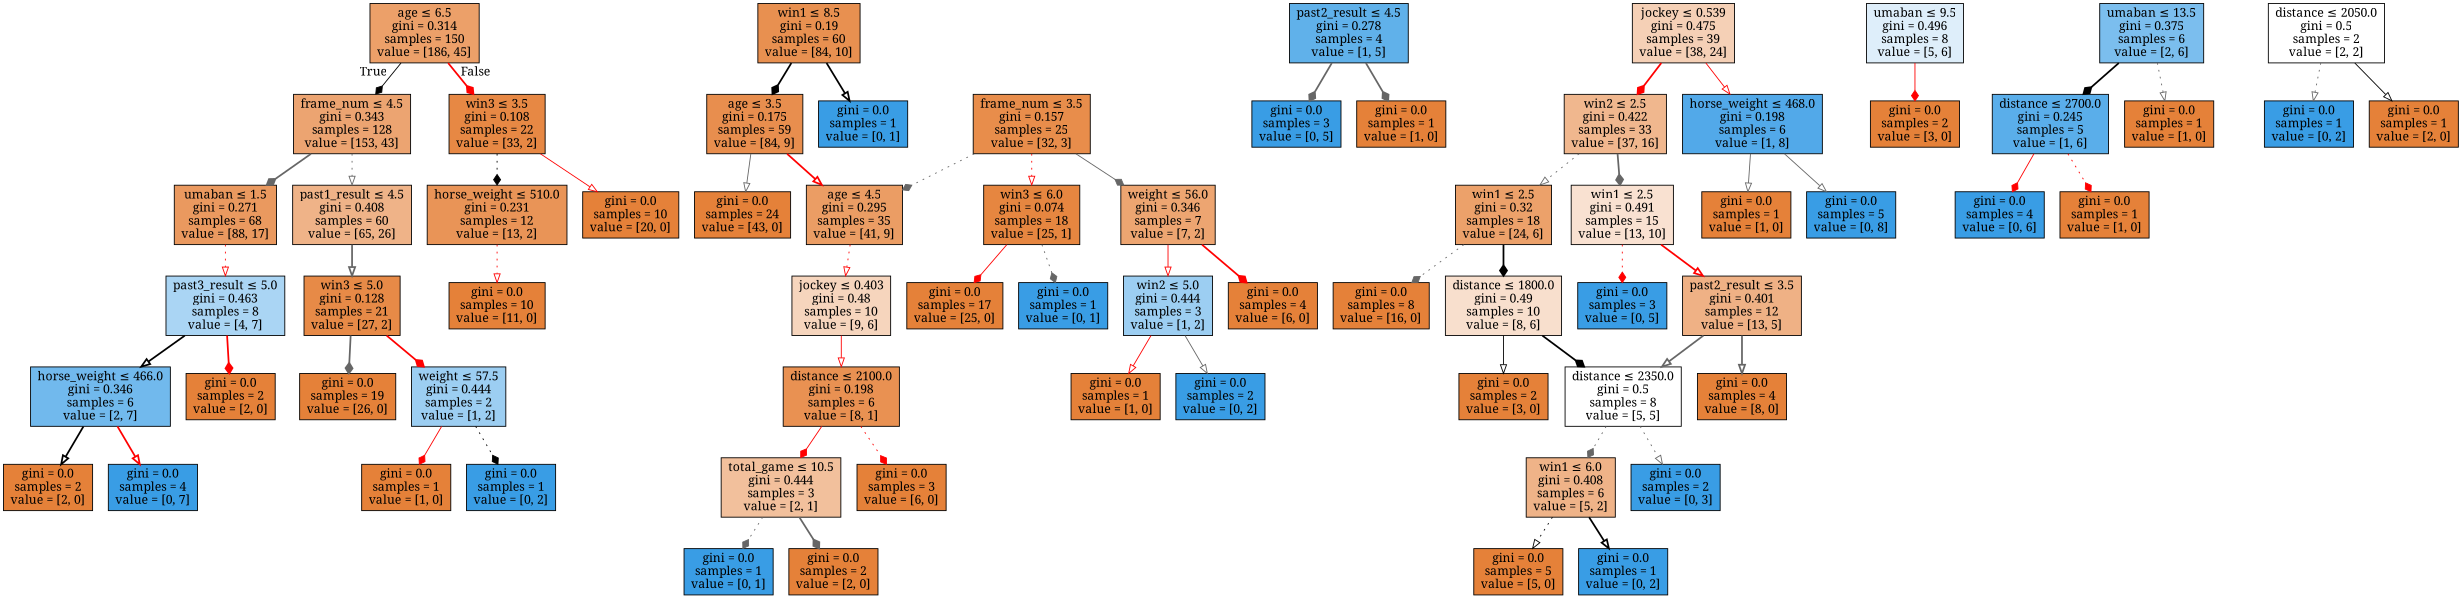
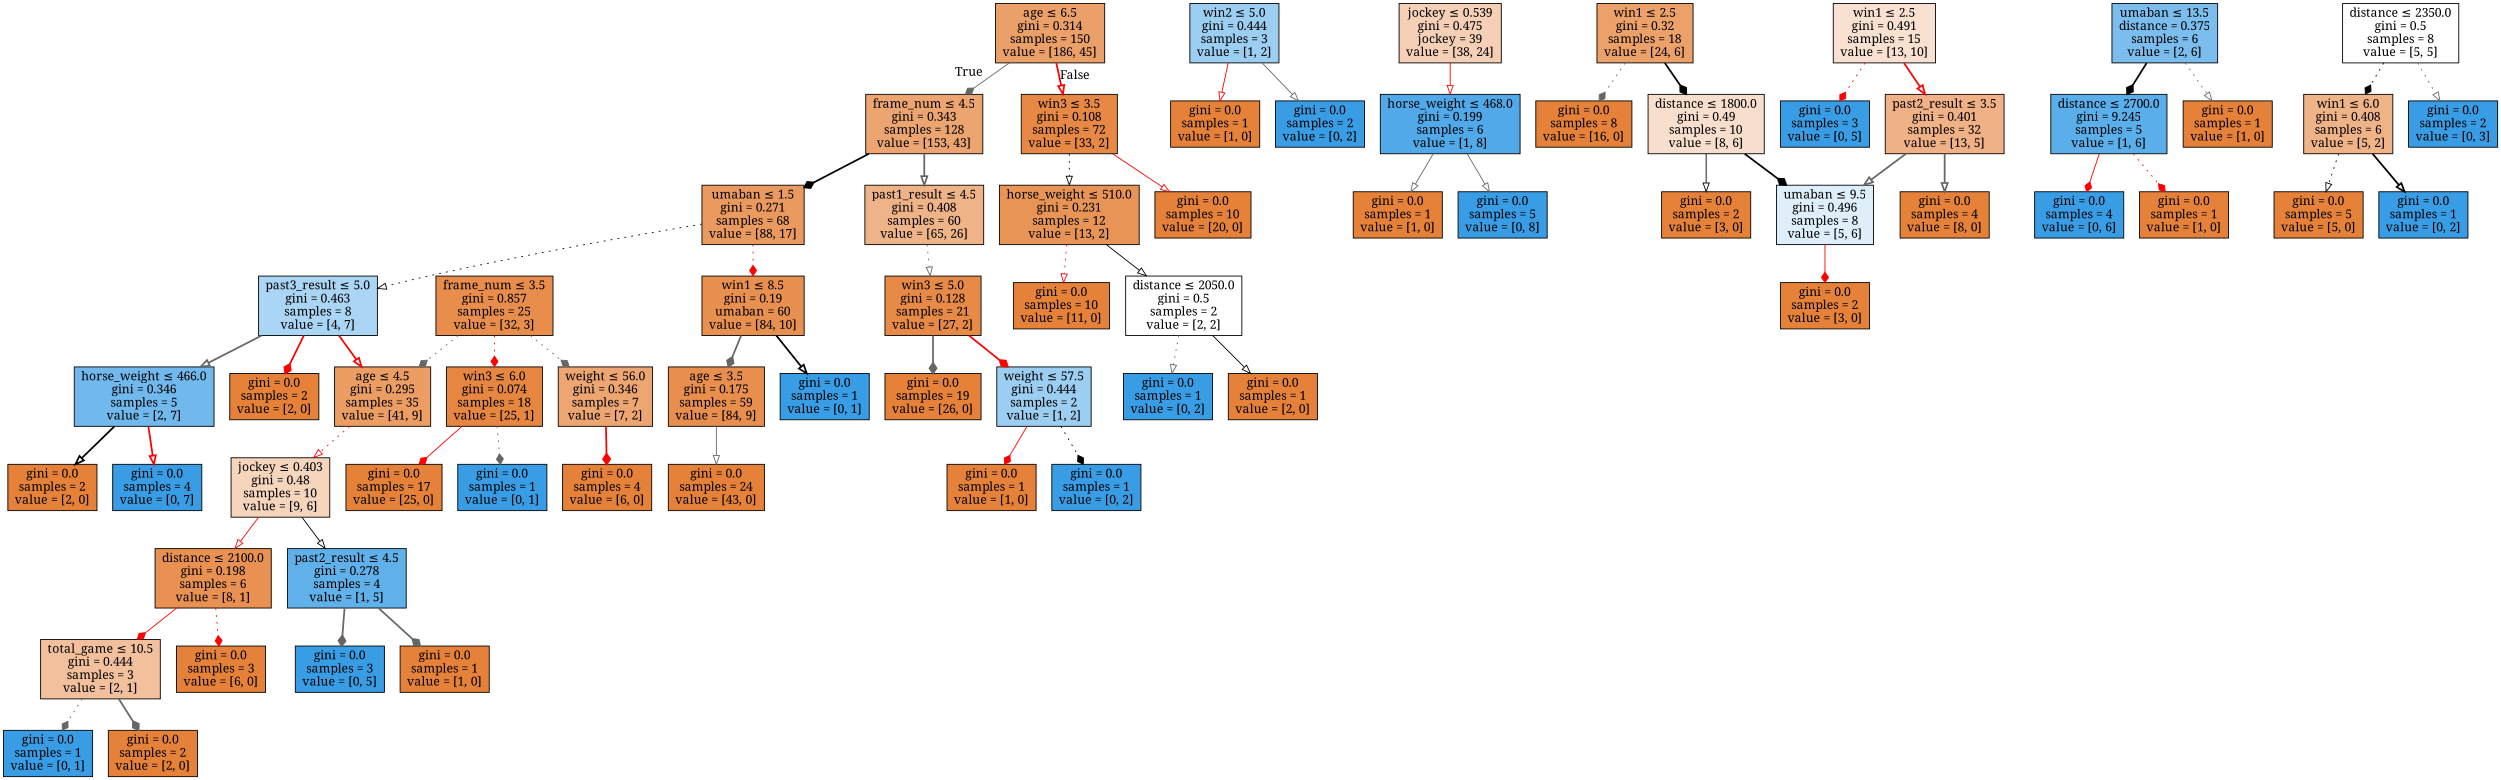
node "umaban ≤ 13.5": text "gini = 0.375" -> "distance = 0.375"
node "win1 ≤ 8.5": text "samples = 60" -> "umaban = 60"
node "jockey ≤ 0.539": text "samples = 39" -> "jockey = 39"
edge "age ≤ 6.5" -> "frame_num ≤ 4.5": color black -> gray40
edge "age ≤ 6.5" -> "win3 ≤ 3.5": arrowhead diamond -> onormal
edge "win1 ≤ 8.5" -> "age ≤ 3.5": color black -> gray40
node "frame_num ≤ 3.5": text "gini = 0.157" -> "gini = 0.857"
node "horse_weight ≤ 468.0": text "gini = 0.198" -> "gini = 0.199"
node "distance ≤ 2700.0": text "gini = 0.245" -> "gini = 9.245"
node "win2 ≤ 2.5": removed
node "win3 ≤ 3.5": text "samples = 22" -> "samples = 72"
edge "win3 ≤ 3.5" -> "horse_weight ≤ 510.0": arrowhead diamond -> onormal
edge "frame_num ≤ 4.5" -> "past1_result ≤ 4.5": style dotted -> bold
edge "frame_num ≤ 3.5" -> "win3 ≤ 6.0": arrowhead onormal -> diamond
edge "frame_num ≤ 4.5" -> "umaban ≤ 1.5": color gray40 -> black
edge "age ≤ 3.5" -> "age ≤ 4.5": now "past3_result ≤ 5.0" -> "age ≤ 4.5"
edge "frame_num ≤ 3.5" -> "weight ≤ 56.0": style solid -> dotted
edge "umaban ≤ 1.5" -> "win1 ≤ 8.5": added
edge "umaban ≤ 1.5" -> "past3_result ≤ 5.0": color red -> black
edge "past1_result ≤ 4.5" -> "win3 ≤ 5.0": style bold -> dotted
edge "weight ≤ 56.0" -> "win2 ≤ 5.0": removed
edge "horse_weight ≤ 510.0" -> "distance ≤ 2050.0": added
node "past2_result ≤ 3.5": text "samples = 12" -> "samples = 32"
edge "past3_result ≤ 5.0" -> "horse_weight ≤ 466.0": color black -> gray40
edge "distance ≤ 1800.0" -> "distance ≤ 2350.0": now "distance ≤ 1800.0" -> "umaban ≤ 9.5"
edge "past2_result ≤ 3.5" -> "distance ≤ 2350.0": now "past2_result ≤ 3.5" -> "umaban ≤ 9.5"
node "horse_weight ≤ 466.0": text "samples = 6" -> "samples = 5"
edge "distance ≤ 2350.0" -> "win1 ≤ 6.0": color gray40 -> black
edge "jockey ≤ 0.403" -> "past2_result ≤ 4.5": added
